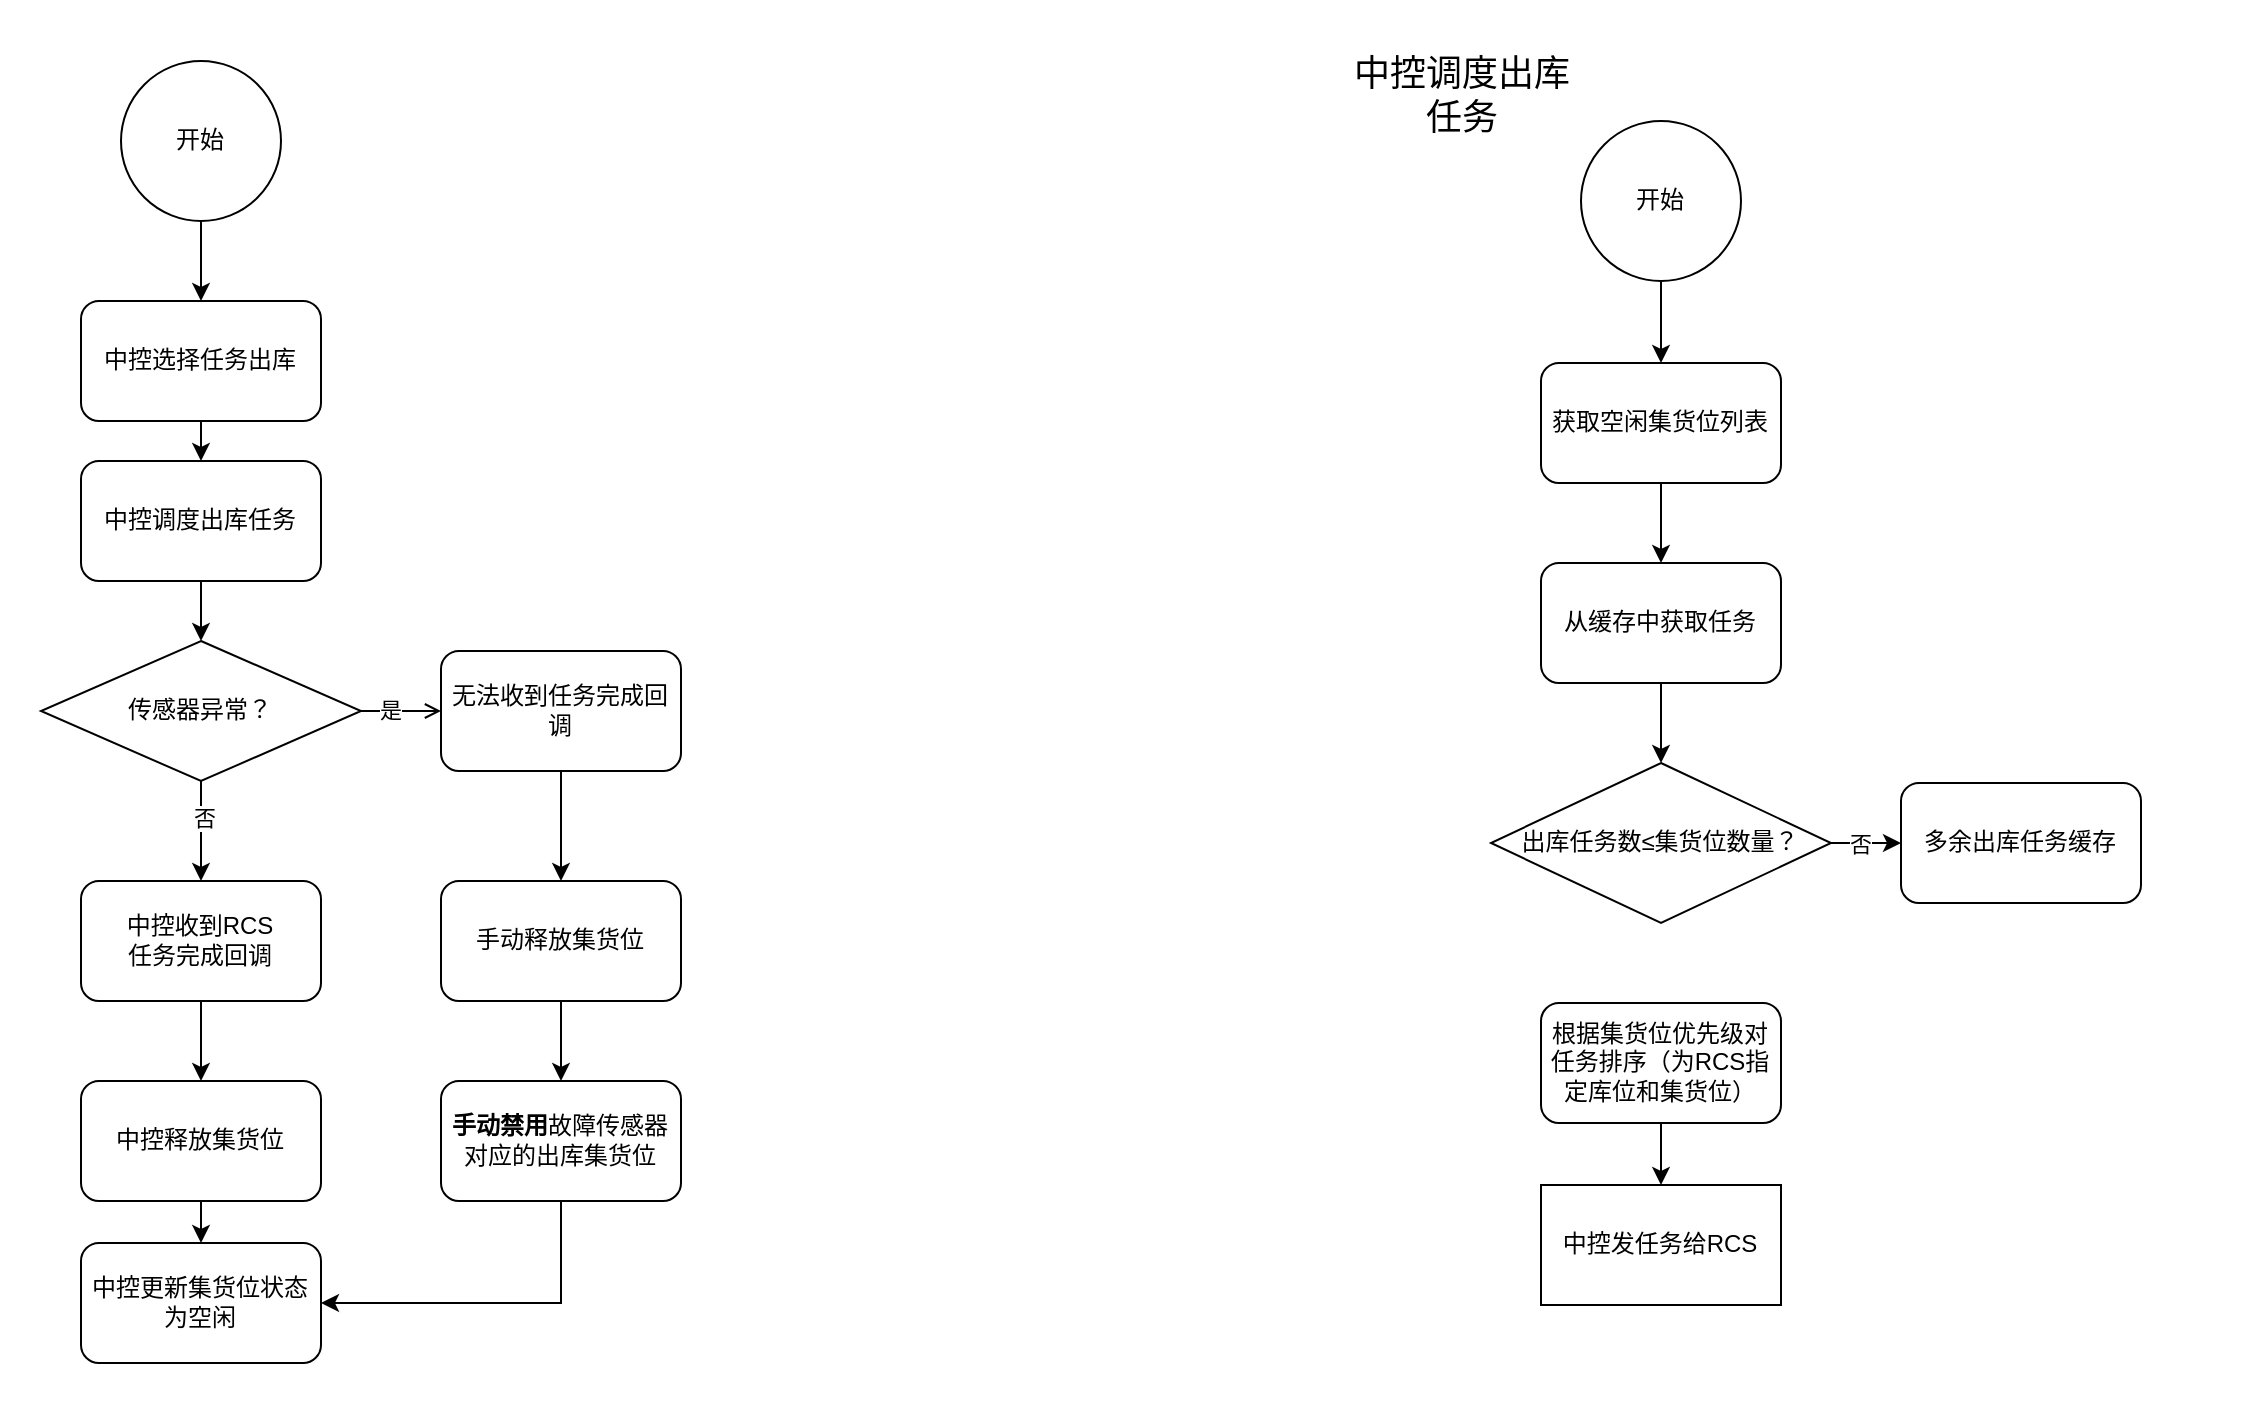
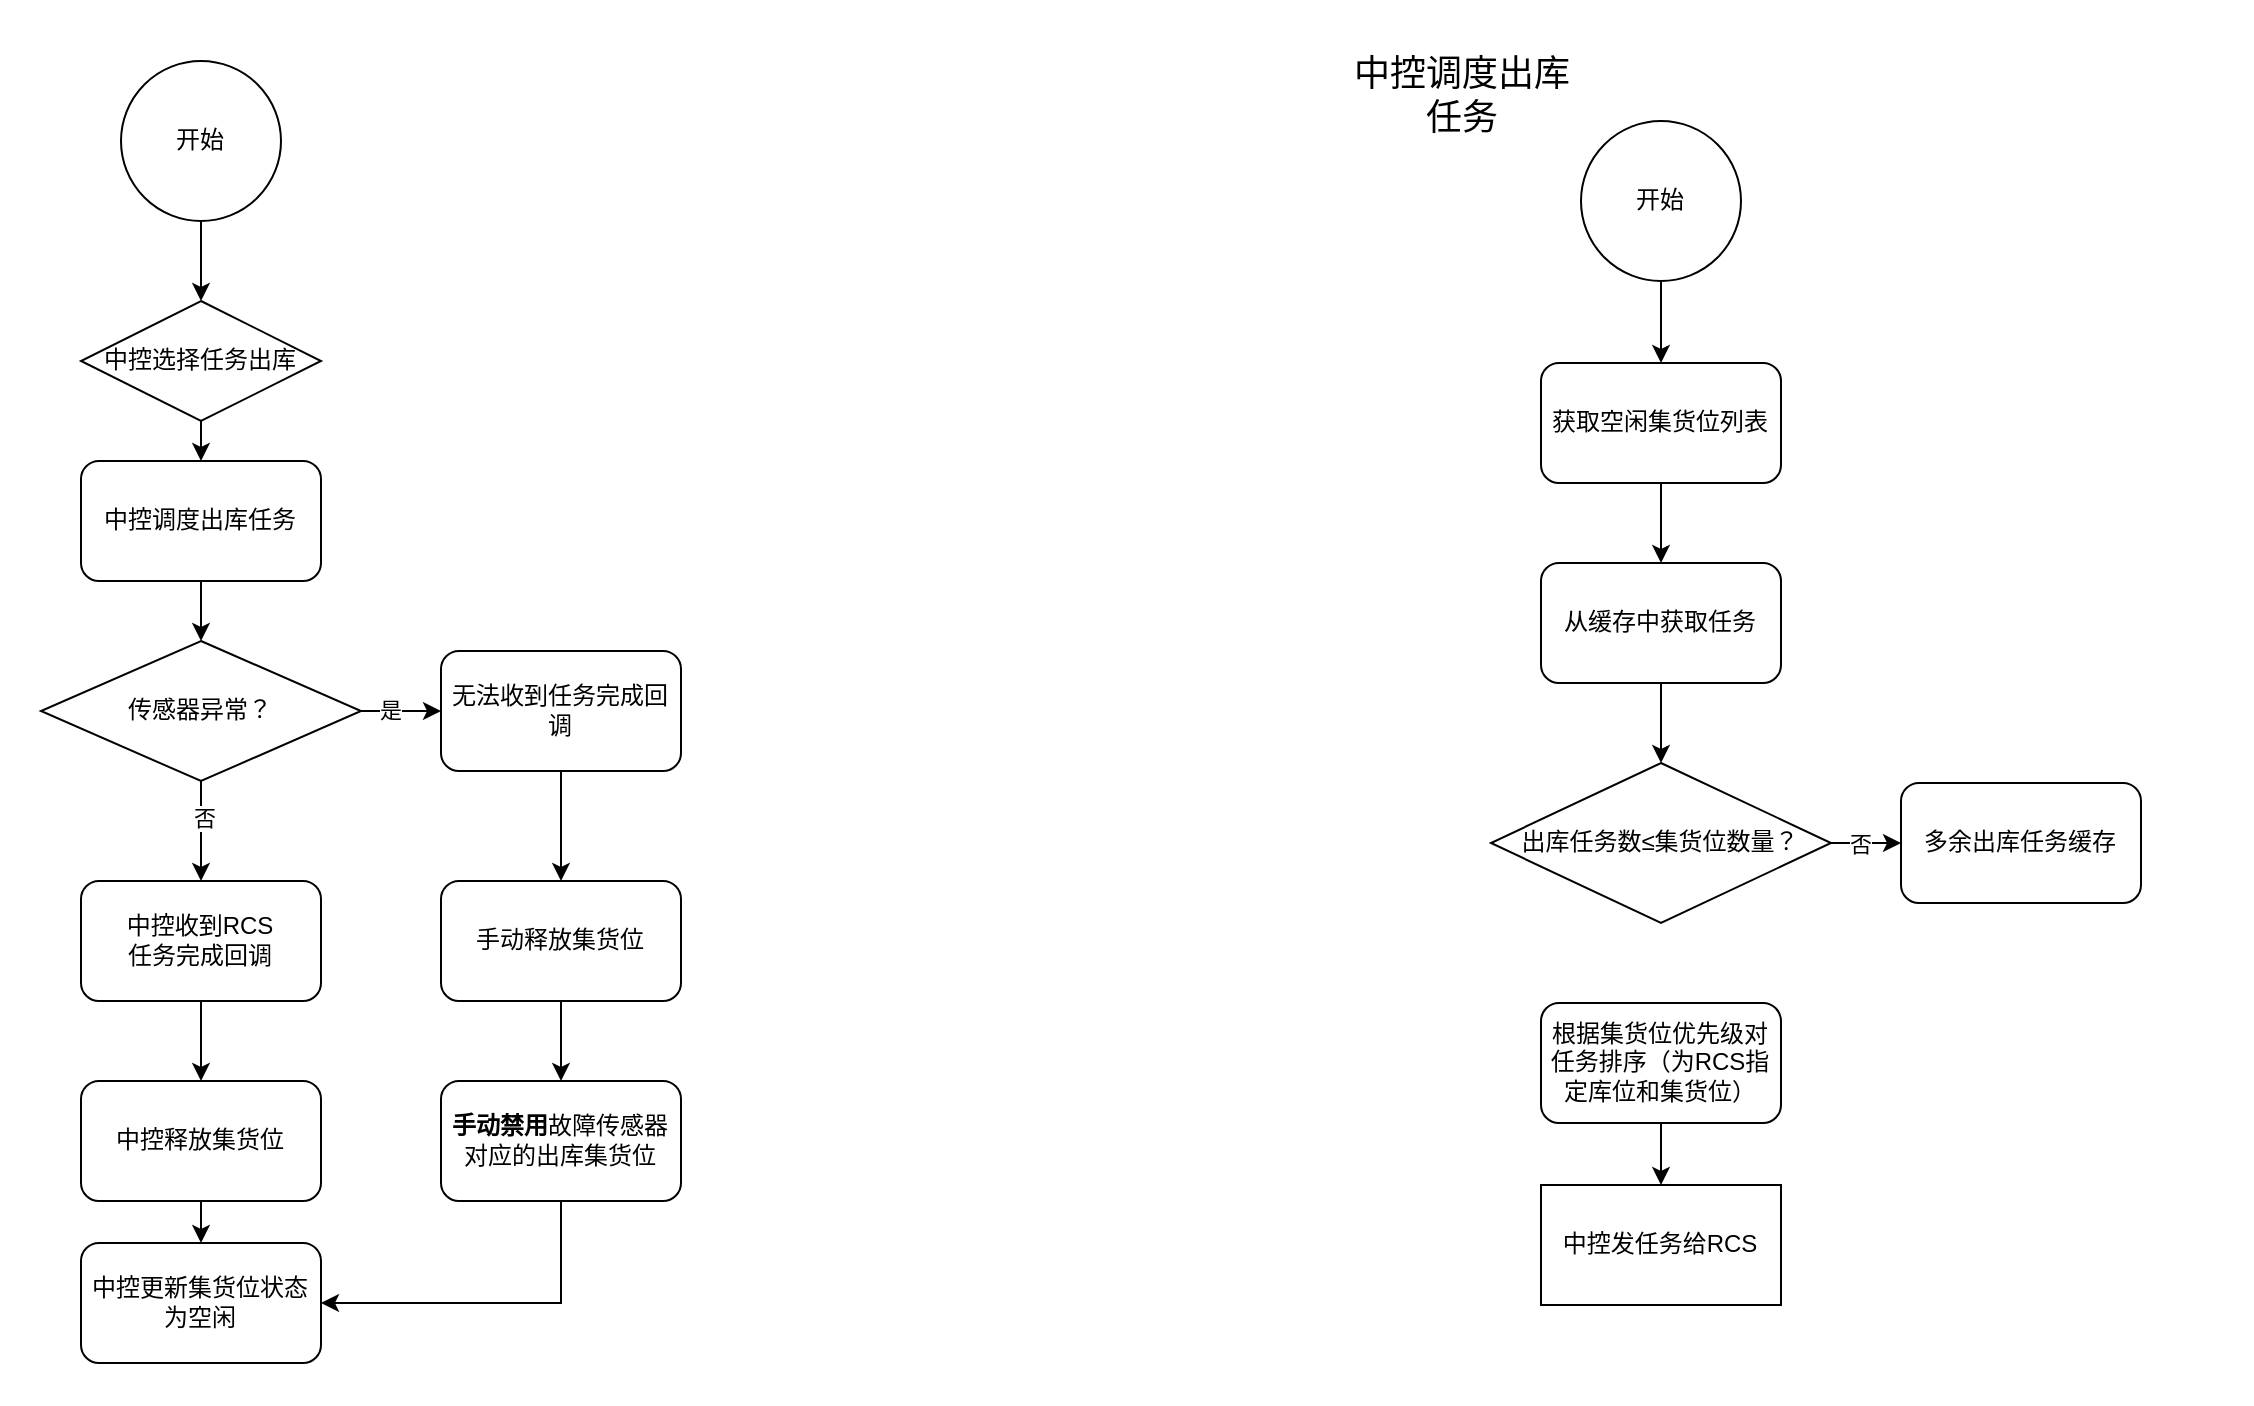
node "中控选择任务出库": shape rounded rectangle -> diamond
edge "传感器异常？" -> "无法收到任务完成回调": arrowhead open -> classic
